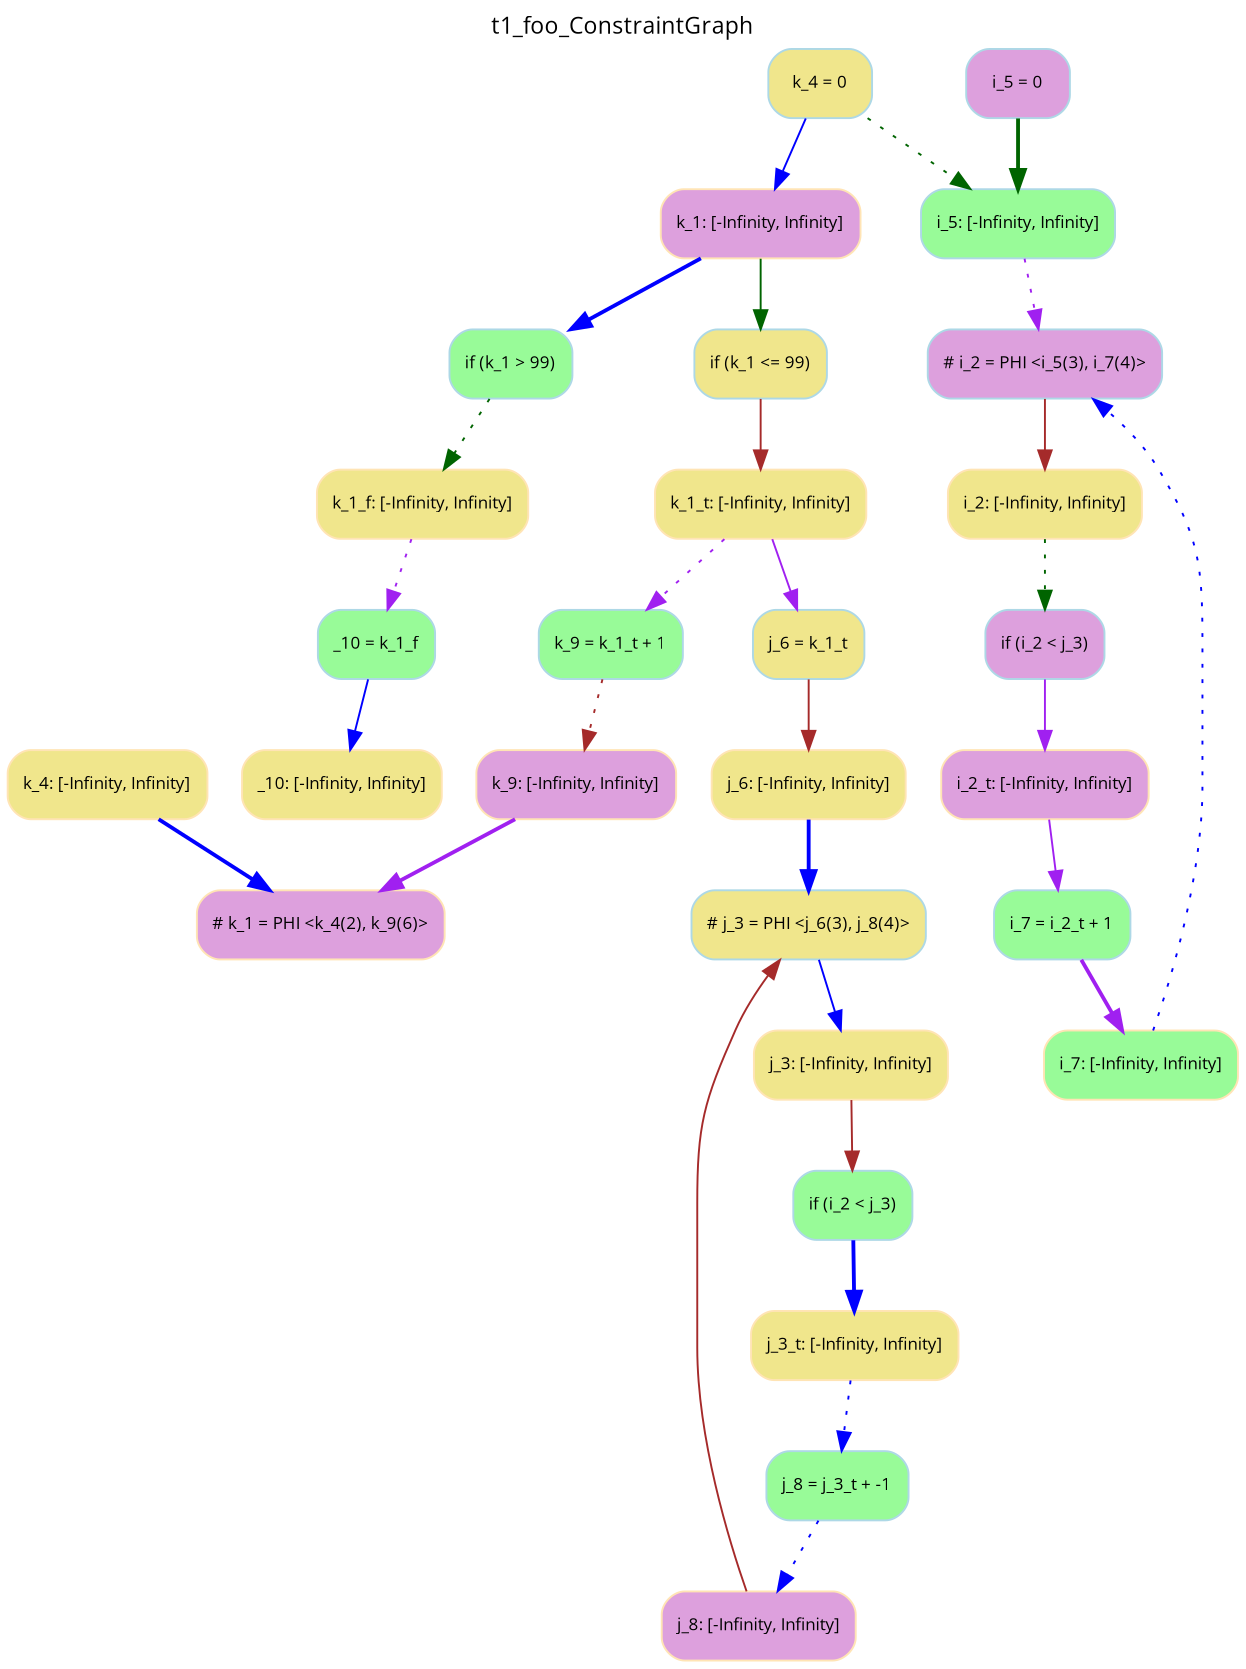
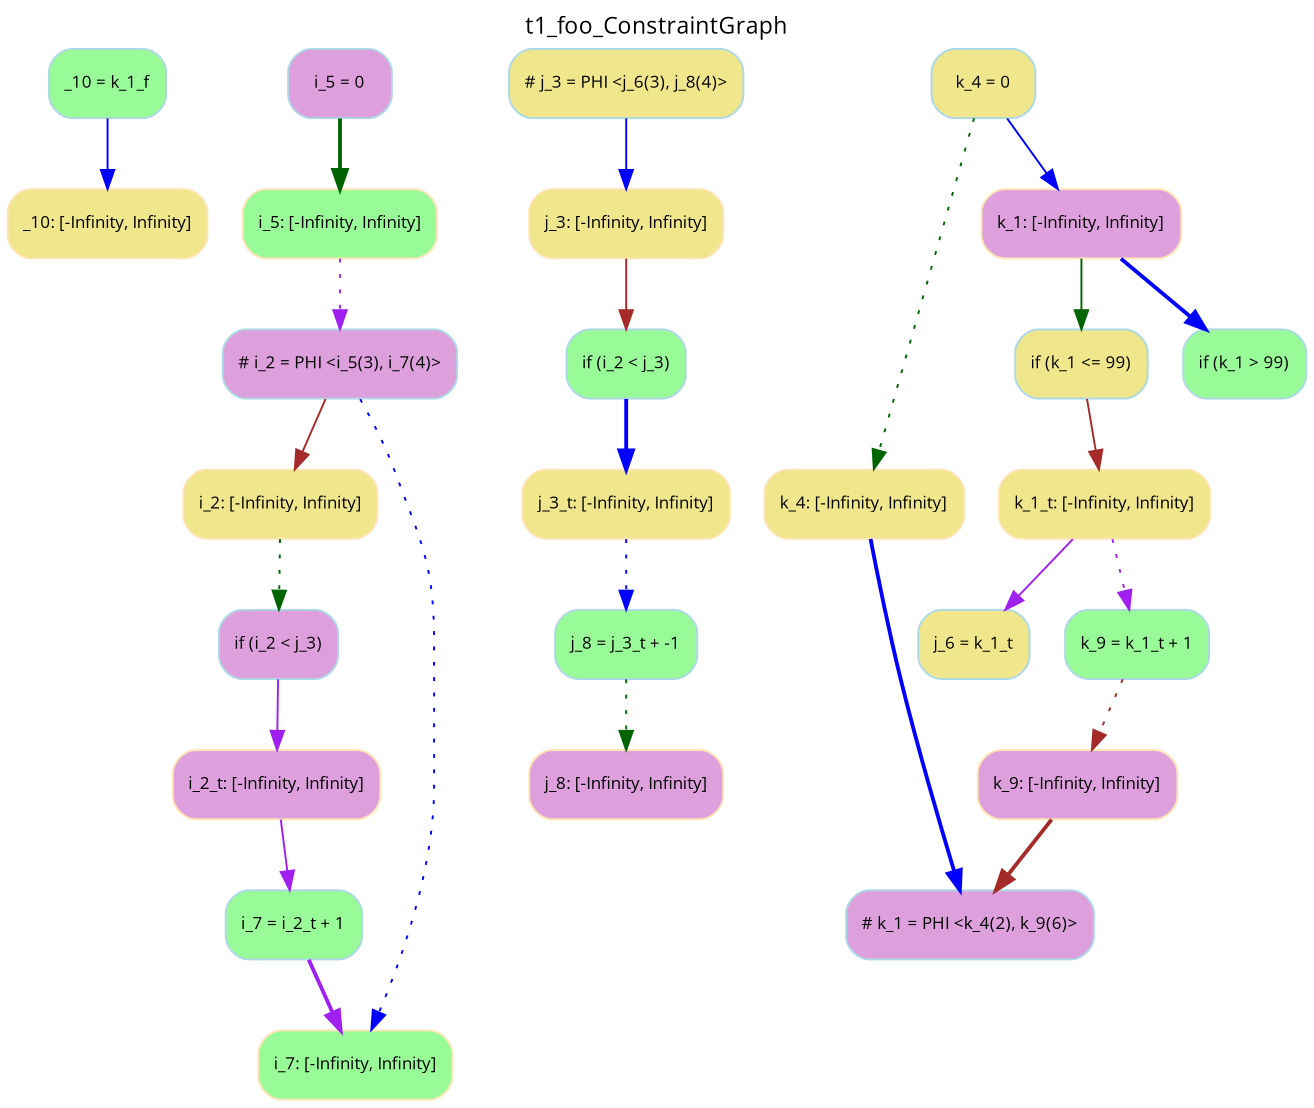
edge "k_4 = 0" -> "i_5: [-Infinity, Infinity]": now "k_4 = 0" -> "k_4: [-Infinity, Infinity]"
node "i_5: [-Infinity, Infinity]": color lightblue -> moccasin
node "k_1_f: [-Infinity, Infinity]": removed
edge "i_7: [-Infinity, Infinity]" -> "# i_2 = PHI <i_5(3), i_7(4)>": reversed
node "j_6: [-Infinity, Infinity]": removed
edge "k_9: [-Infinity, Infinity]" -> "# k_1 = PHI <k_4(2), k_9(6)>": color purple -> brown
node "# k_1 = PHI <k_4(2), k_9(6)>": color moccasin -> lightblue
edge "j_8: [-Infinity, Infinity]" -> "# j_3 = PHI <j_6(3), j_8(4)>": removed
edge "j_8 = j_3_t + -1" -> "j_8: [-Infinity, Infinity]": color blue -> darkgreen
